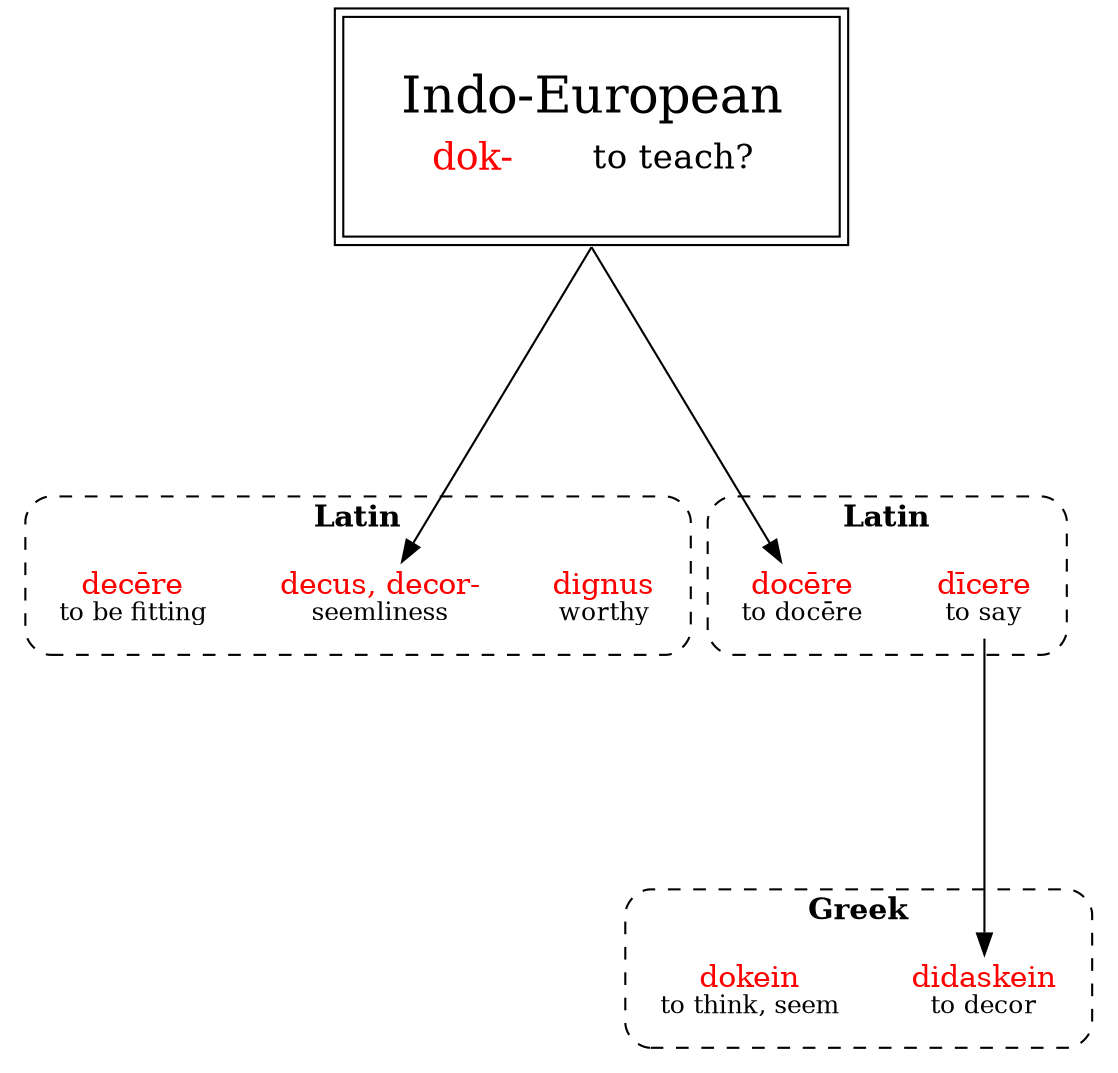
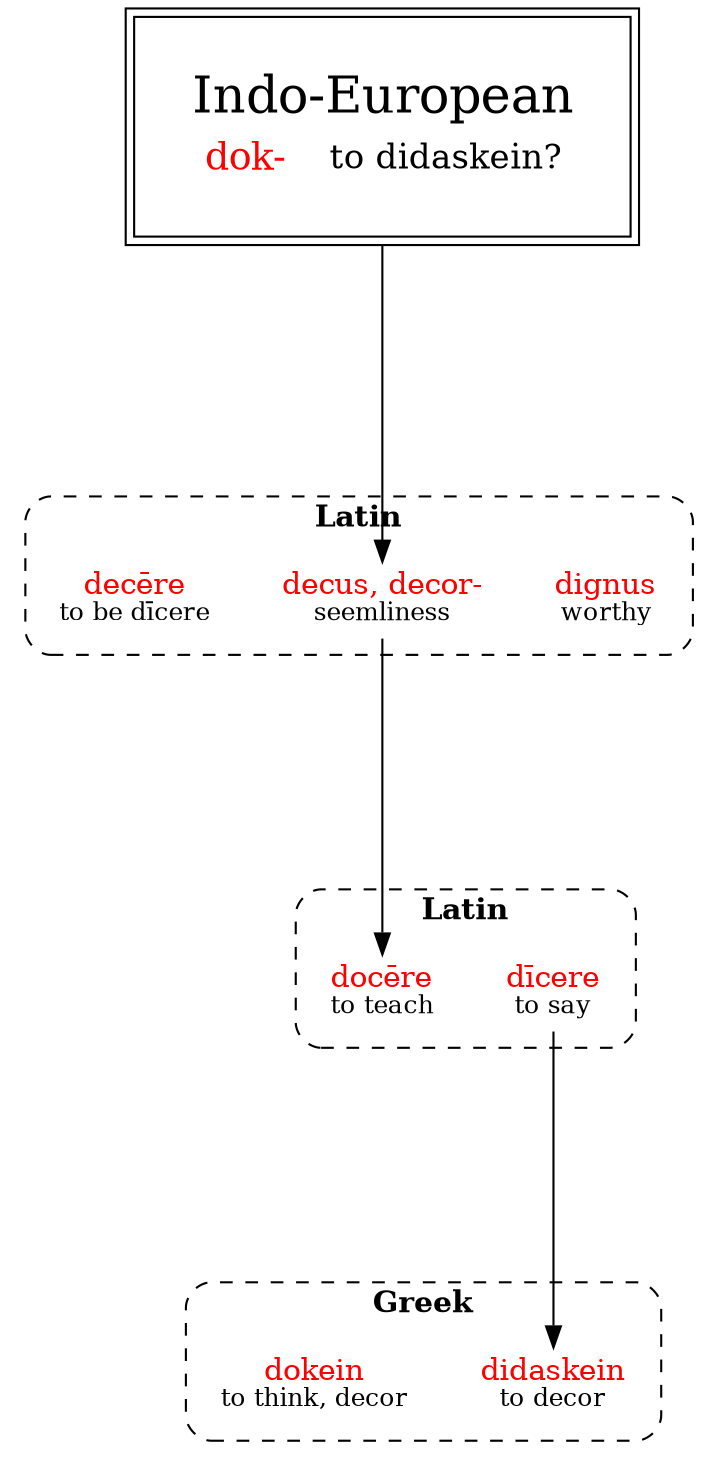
node "Indo-European": text "to teach?" -> "to didaskein?"
edge "Indo-European" -> "docēre": now "decus, decor-" -> "docēre"
node "decēre": text "to be fitting" -> "to be dīcere"
node "docēre": text "to docēre" -> "to teach"
node "dokein": text "to think, seem" -> "to think, decor"
